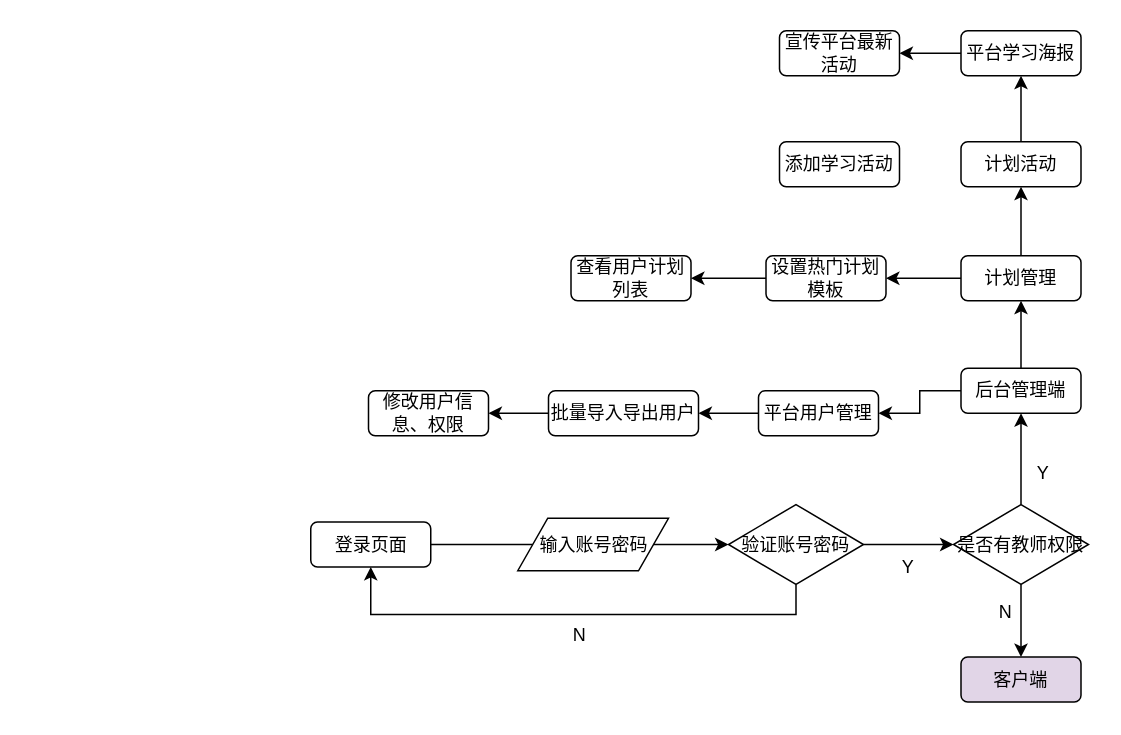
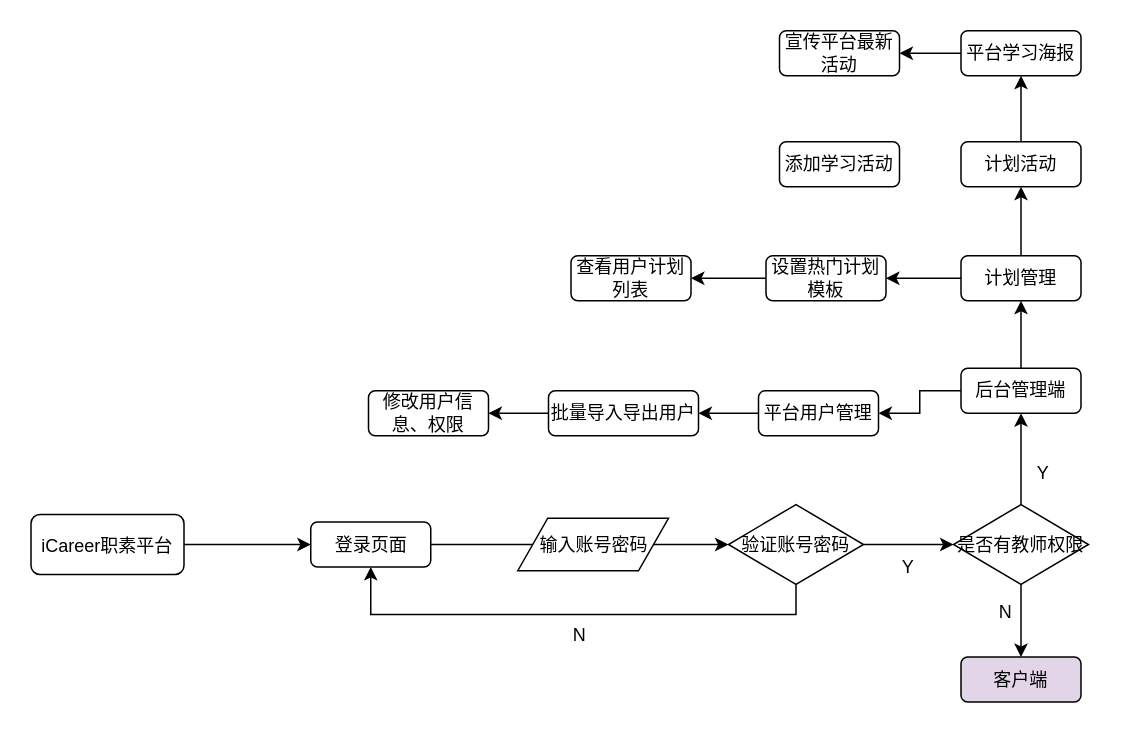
node "iCareer职素平台": added
edge "iCareer职素平台" -> "登录页面": added
